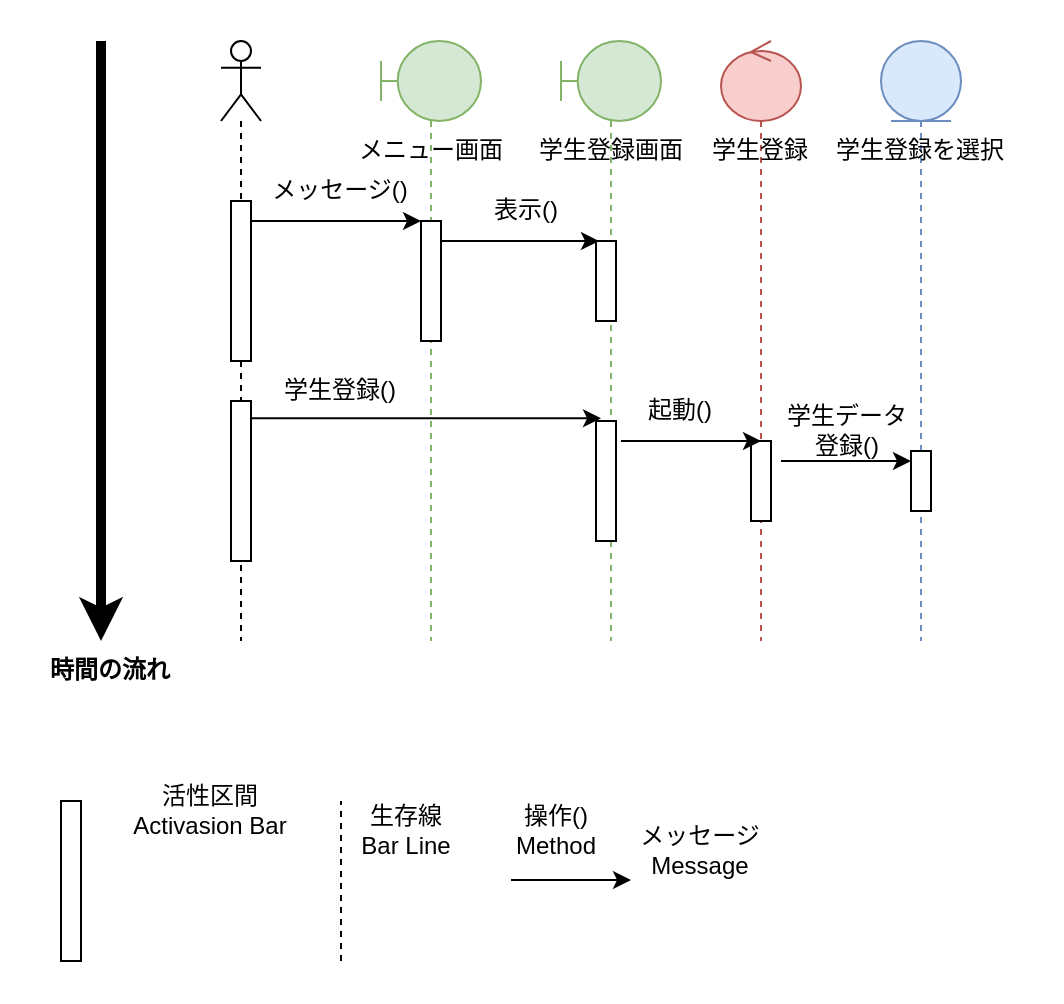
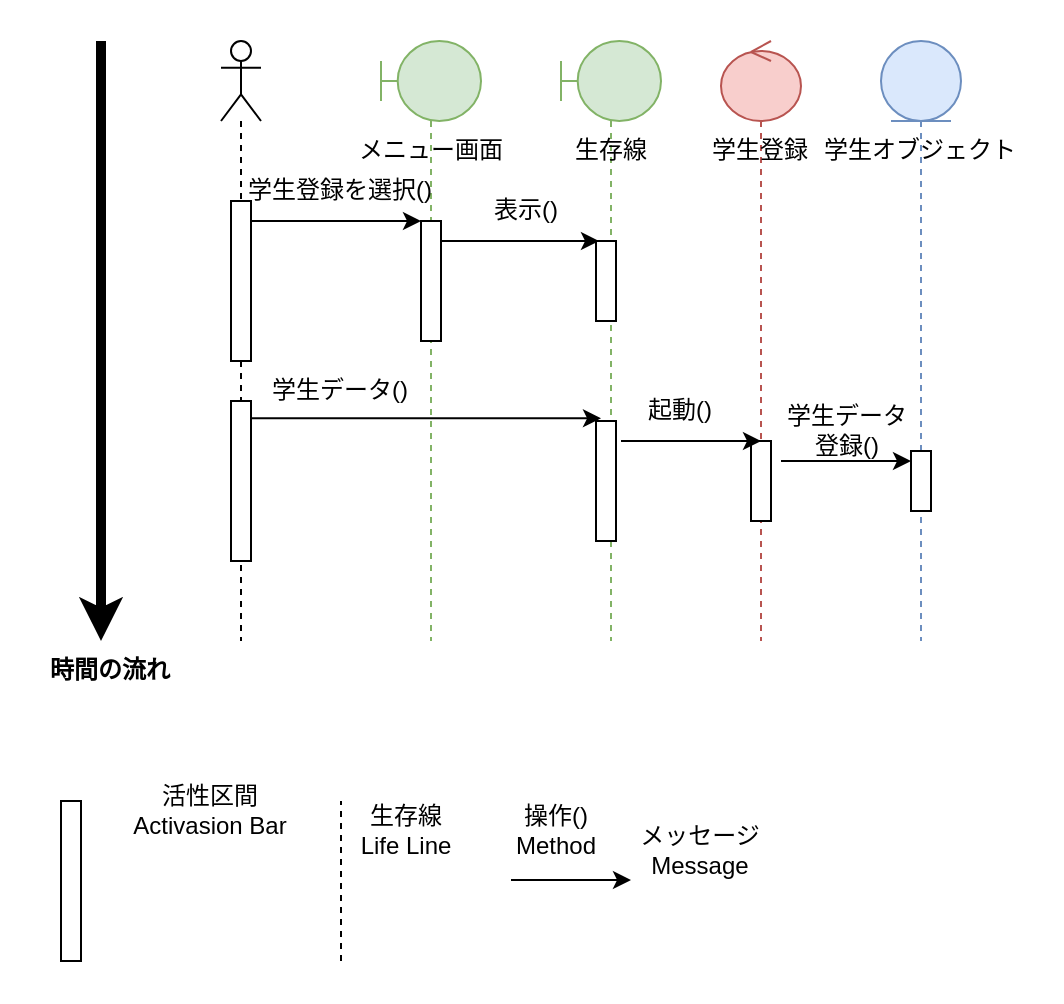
node "学生登録画面": label "学生登録画面" -> "生存線"
node "学生登録を選択": label "学生登録を選択" -> "学生オブジェクト"
node "メッセージ()": label "メッセージ()" -> "学生登録を選択()"
node "学生登録()": label "学生登録()" -> "学生データ()"
node "生存線 Bar Line": label "生存線 Bar Line" -> "生存線 Life Line"
